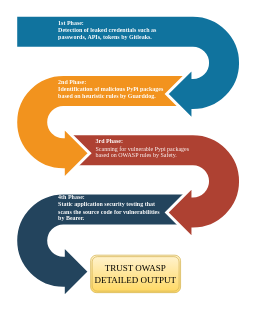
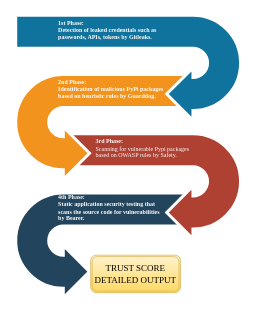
node "TRUST OWASP DETAILED OUTPUT": label "TRUST OWASP DETAILED OUTPUT" -> "TRUST SCORE DETAILED OUTPUT"
